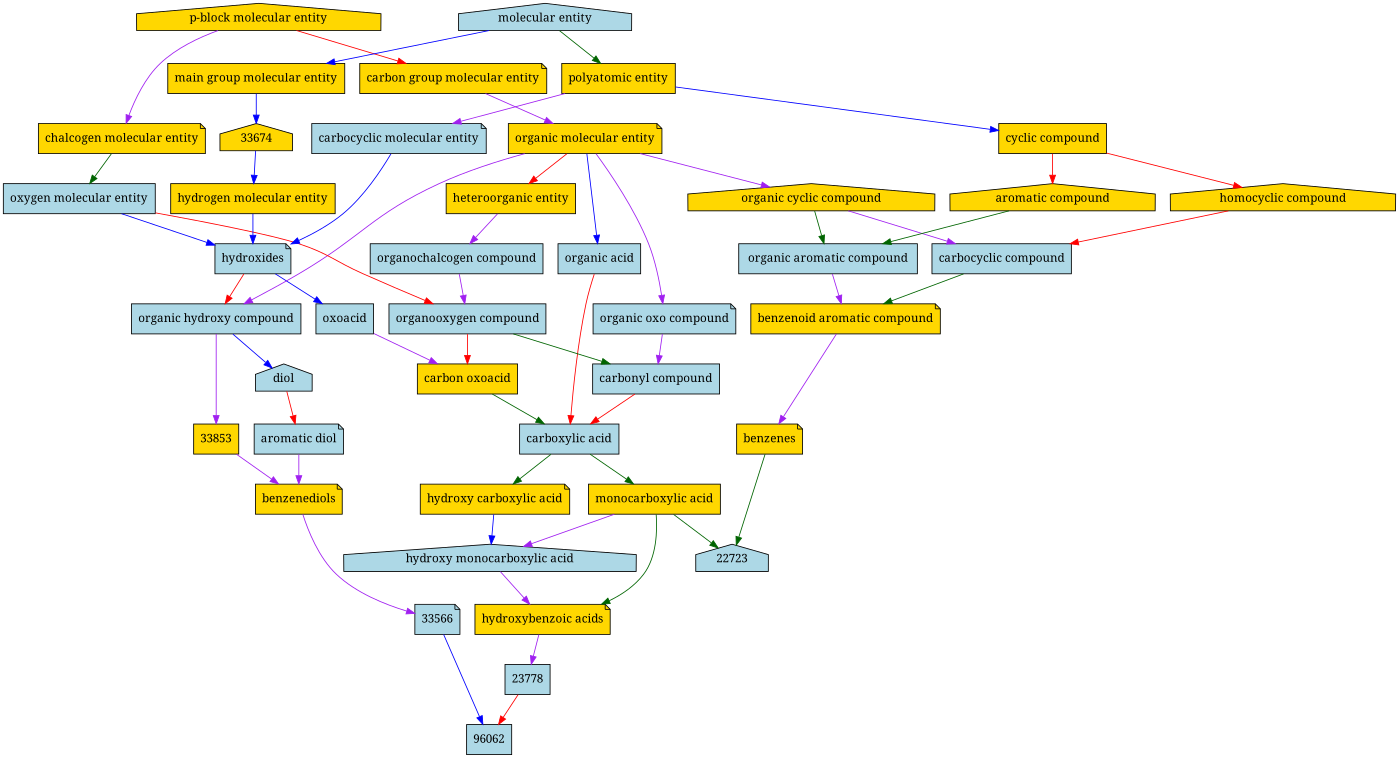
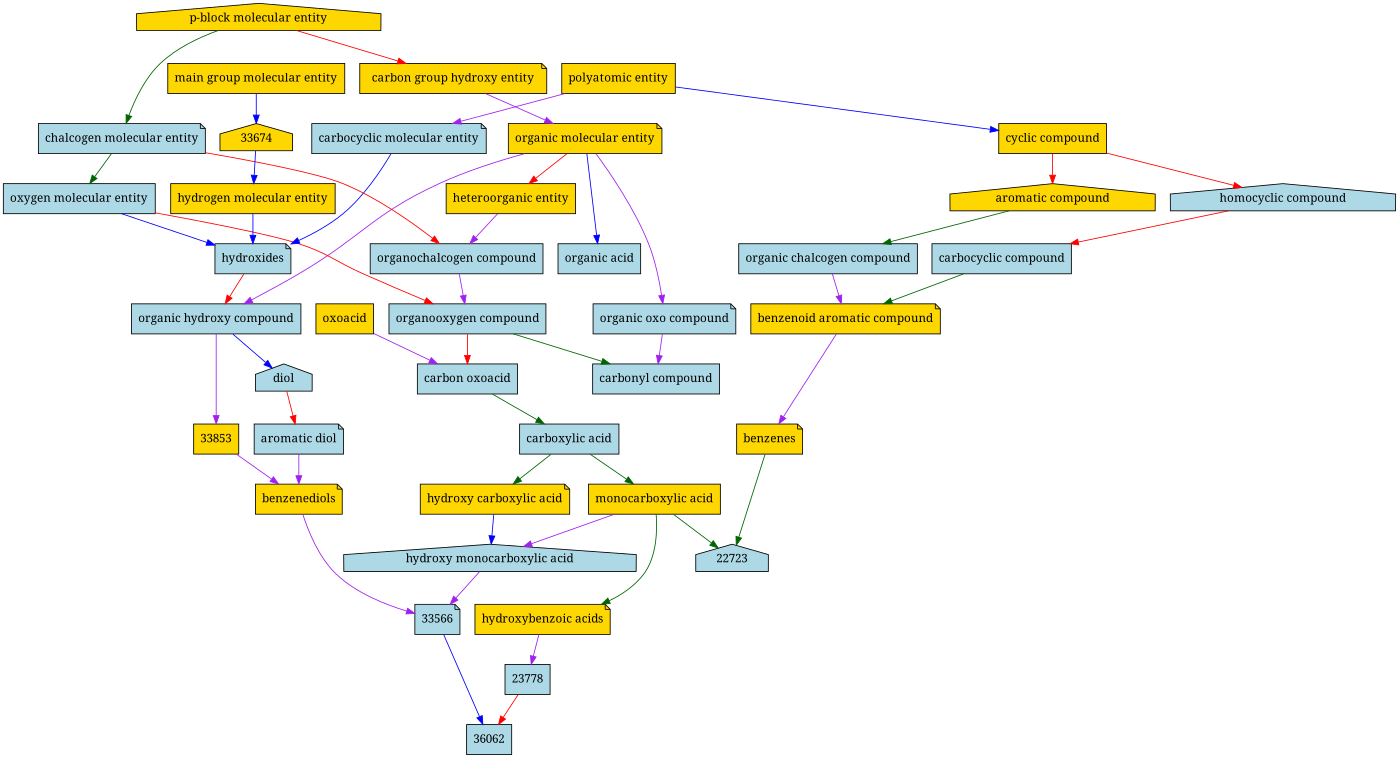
node "molecular entity": removed
edge "p-block molecular entity" -> "chalcogen molecular entity": color purple -> darkgreen
node "carbon group molecular entity": label "carbon group molecular entity" -> "carbon group hydroxy entity"
node "chalcogen molecular entity": fillcolor gold -> lightblue
edge "chalcogen molecular entity" -> "organochalcogen compound": added
node "organic cyclic compound": removed
node "homocyclic compound": fillcolor gold -> lightblue
node "organic aromatic compound": label "organic aromatic compound" -> "organic chalcogen compound"
edge "hydroxides" -> "oxoacid": removed
node "oxoacid": fillcolor lightblue -> gold
edge "organic acid" -> "carboxylic acid": removed
node "carbon oxoacid": fillcolor gold -> lightblue
edge "carbonyl compound" -> "carboxylic acid": removed
edge "hydroxy monocarboxylic acid" -> "hydroxybenzoic acids": now "hydroxy monocarboxylic acid" -> "33566"
node "96062": label "96062" -> "36062"
